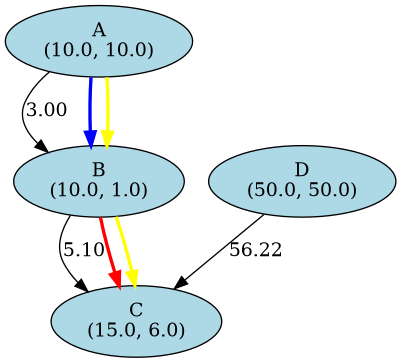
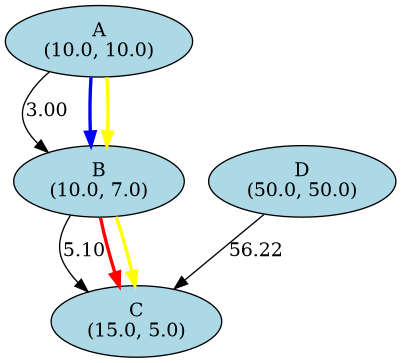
node "B (10.0, 1.0)": label "B (10.0, 1.0)" -> "B (10.0, 7.0)"
node "C (15.0, 6.0)": label "C (15.0, 6.0)" -> "C (15.0, 5.0)"
